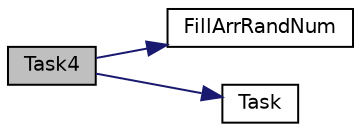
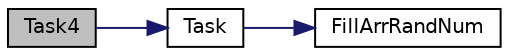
edge "Task4" -> "FillArrRandNum": now "Task" -> "FillArrRandNum"
